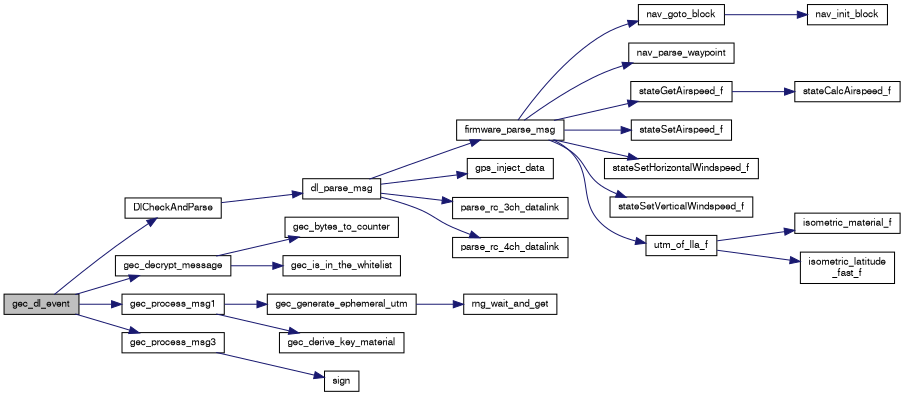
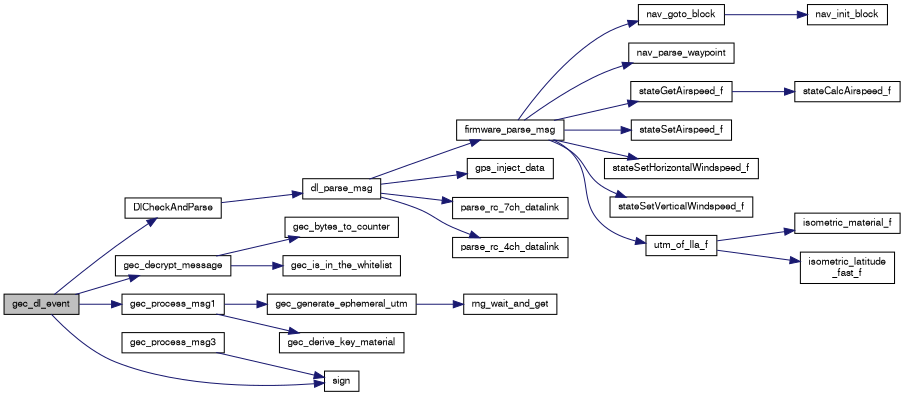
node "parse_rc_3ch_datalink": label "parse_rc_3ch_datalink" -> "parse_rc_7ch_datalink"
edge "gec_dl_event" -> "gec_process_msg3": now "gec_dl_event" -> "sign"
